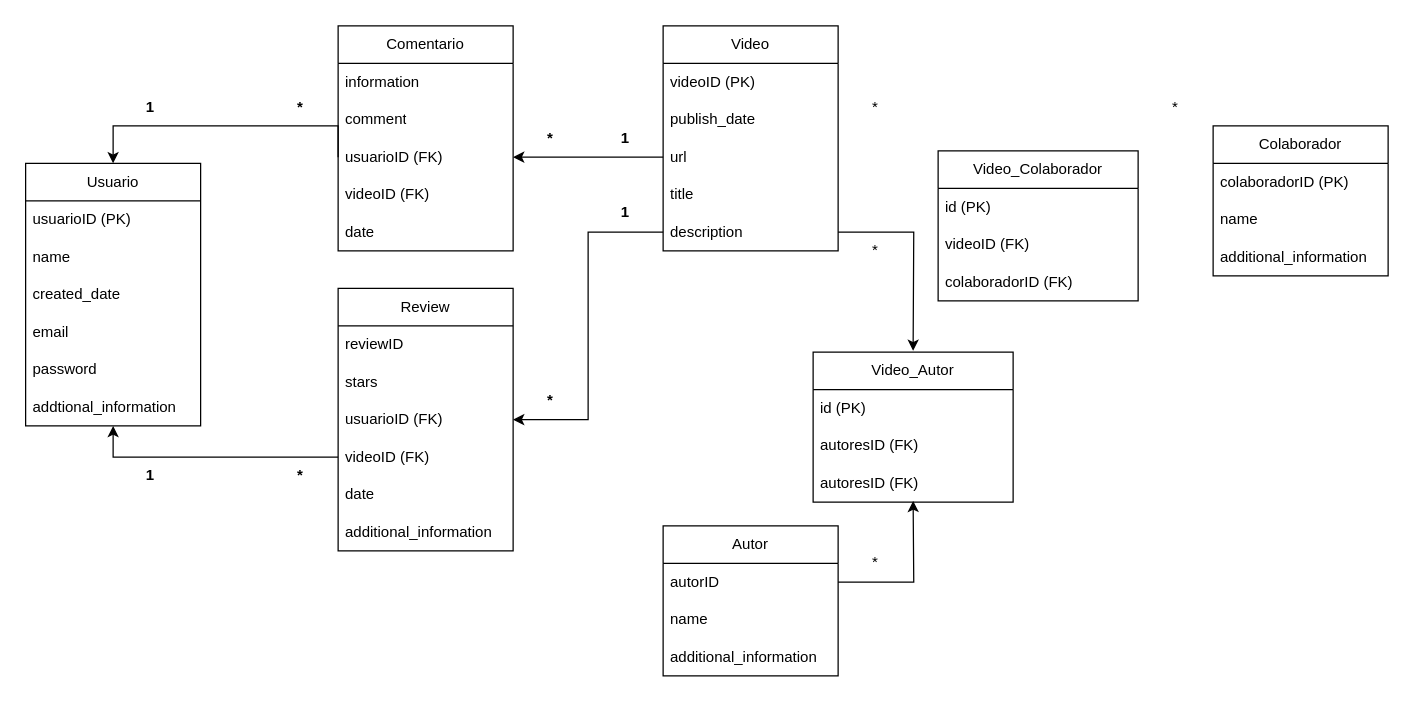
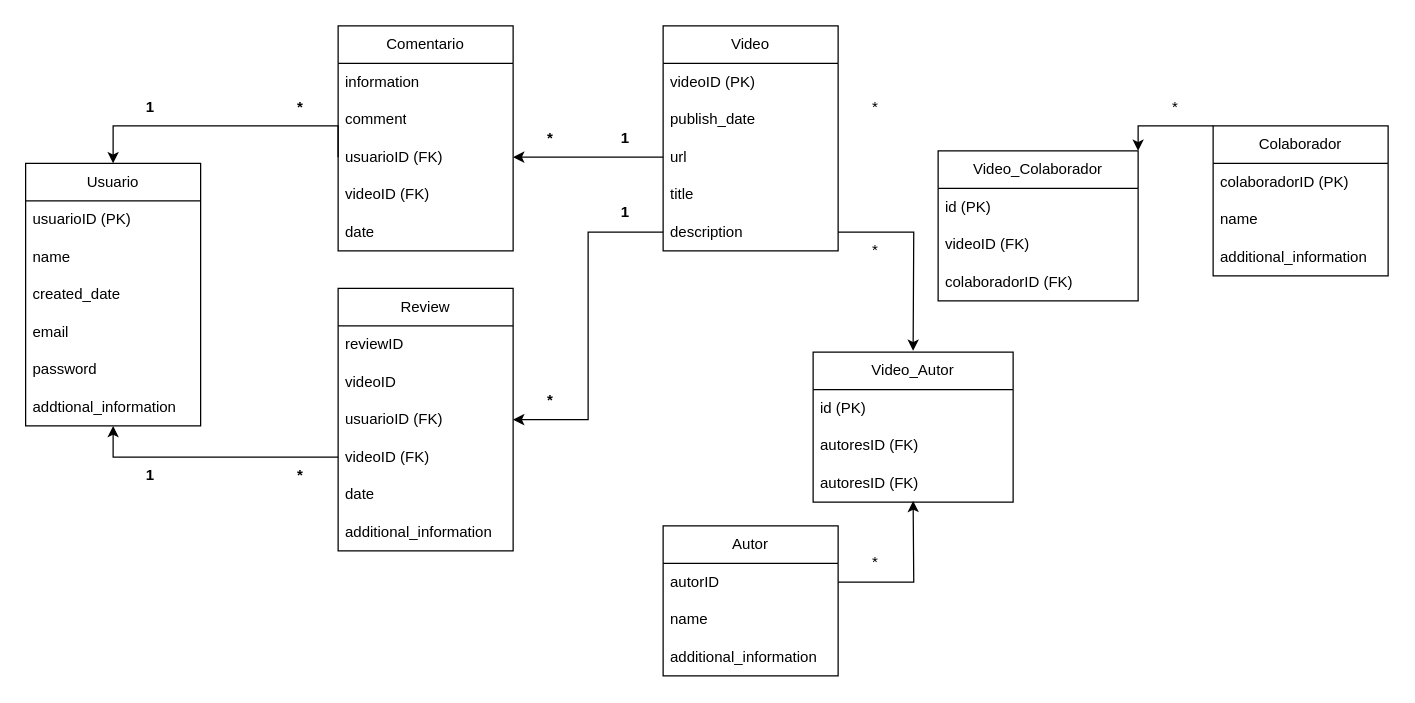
edge "Colaborador" -> "Video_Colaborador": added
node "stars": label "stars" -> "videoID"
